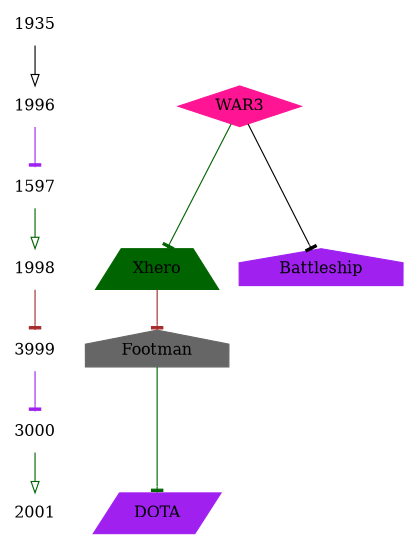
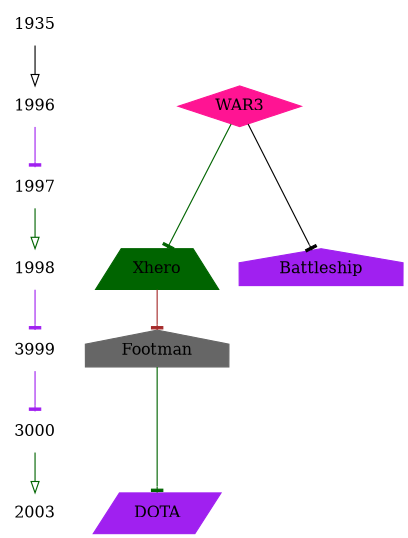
node "1597": label "1597" -> "1997"
edge "1998" -> "3999": color brown -> purple
node "2001": label "2001" -> "2003"
